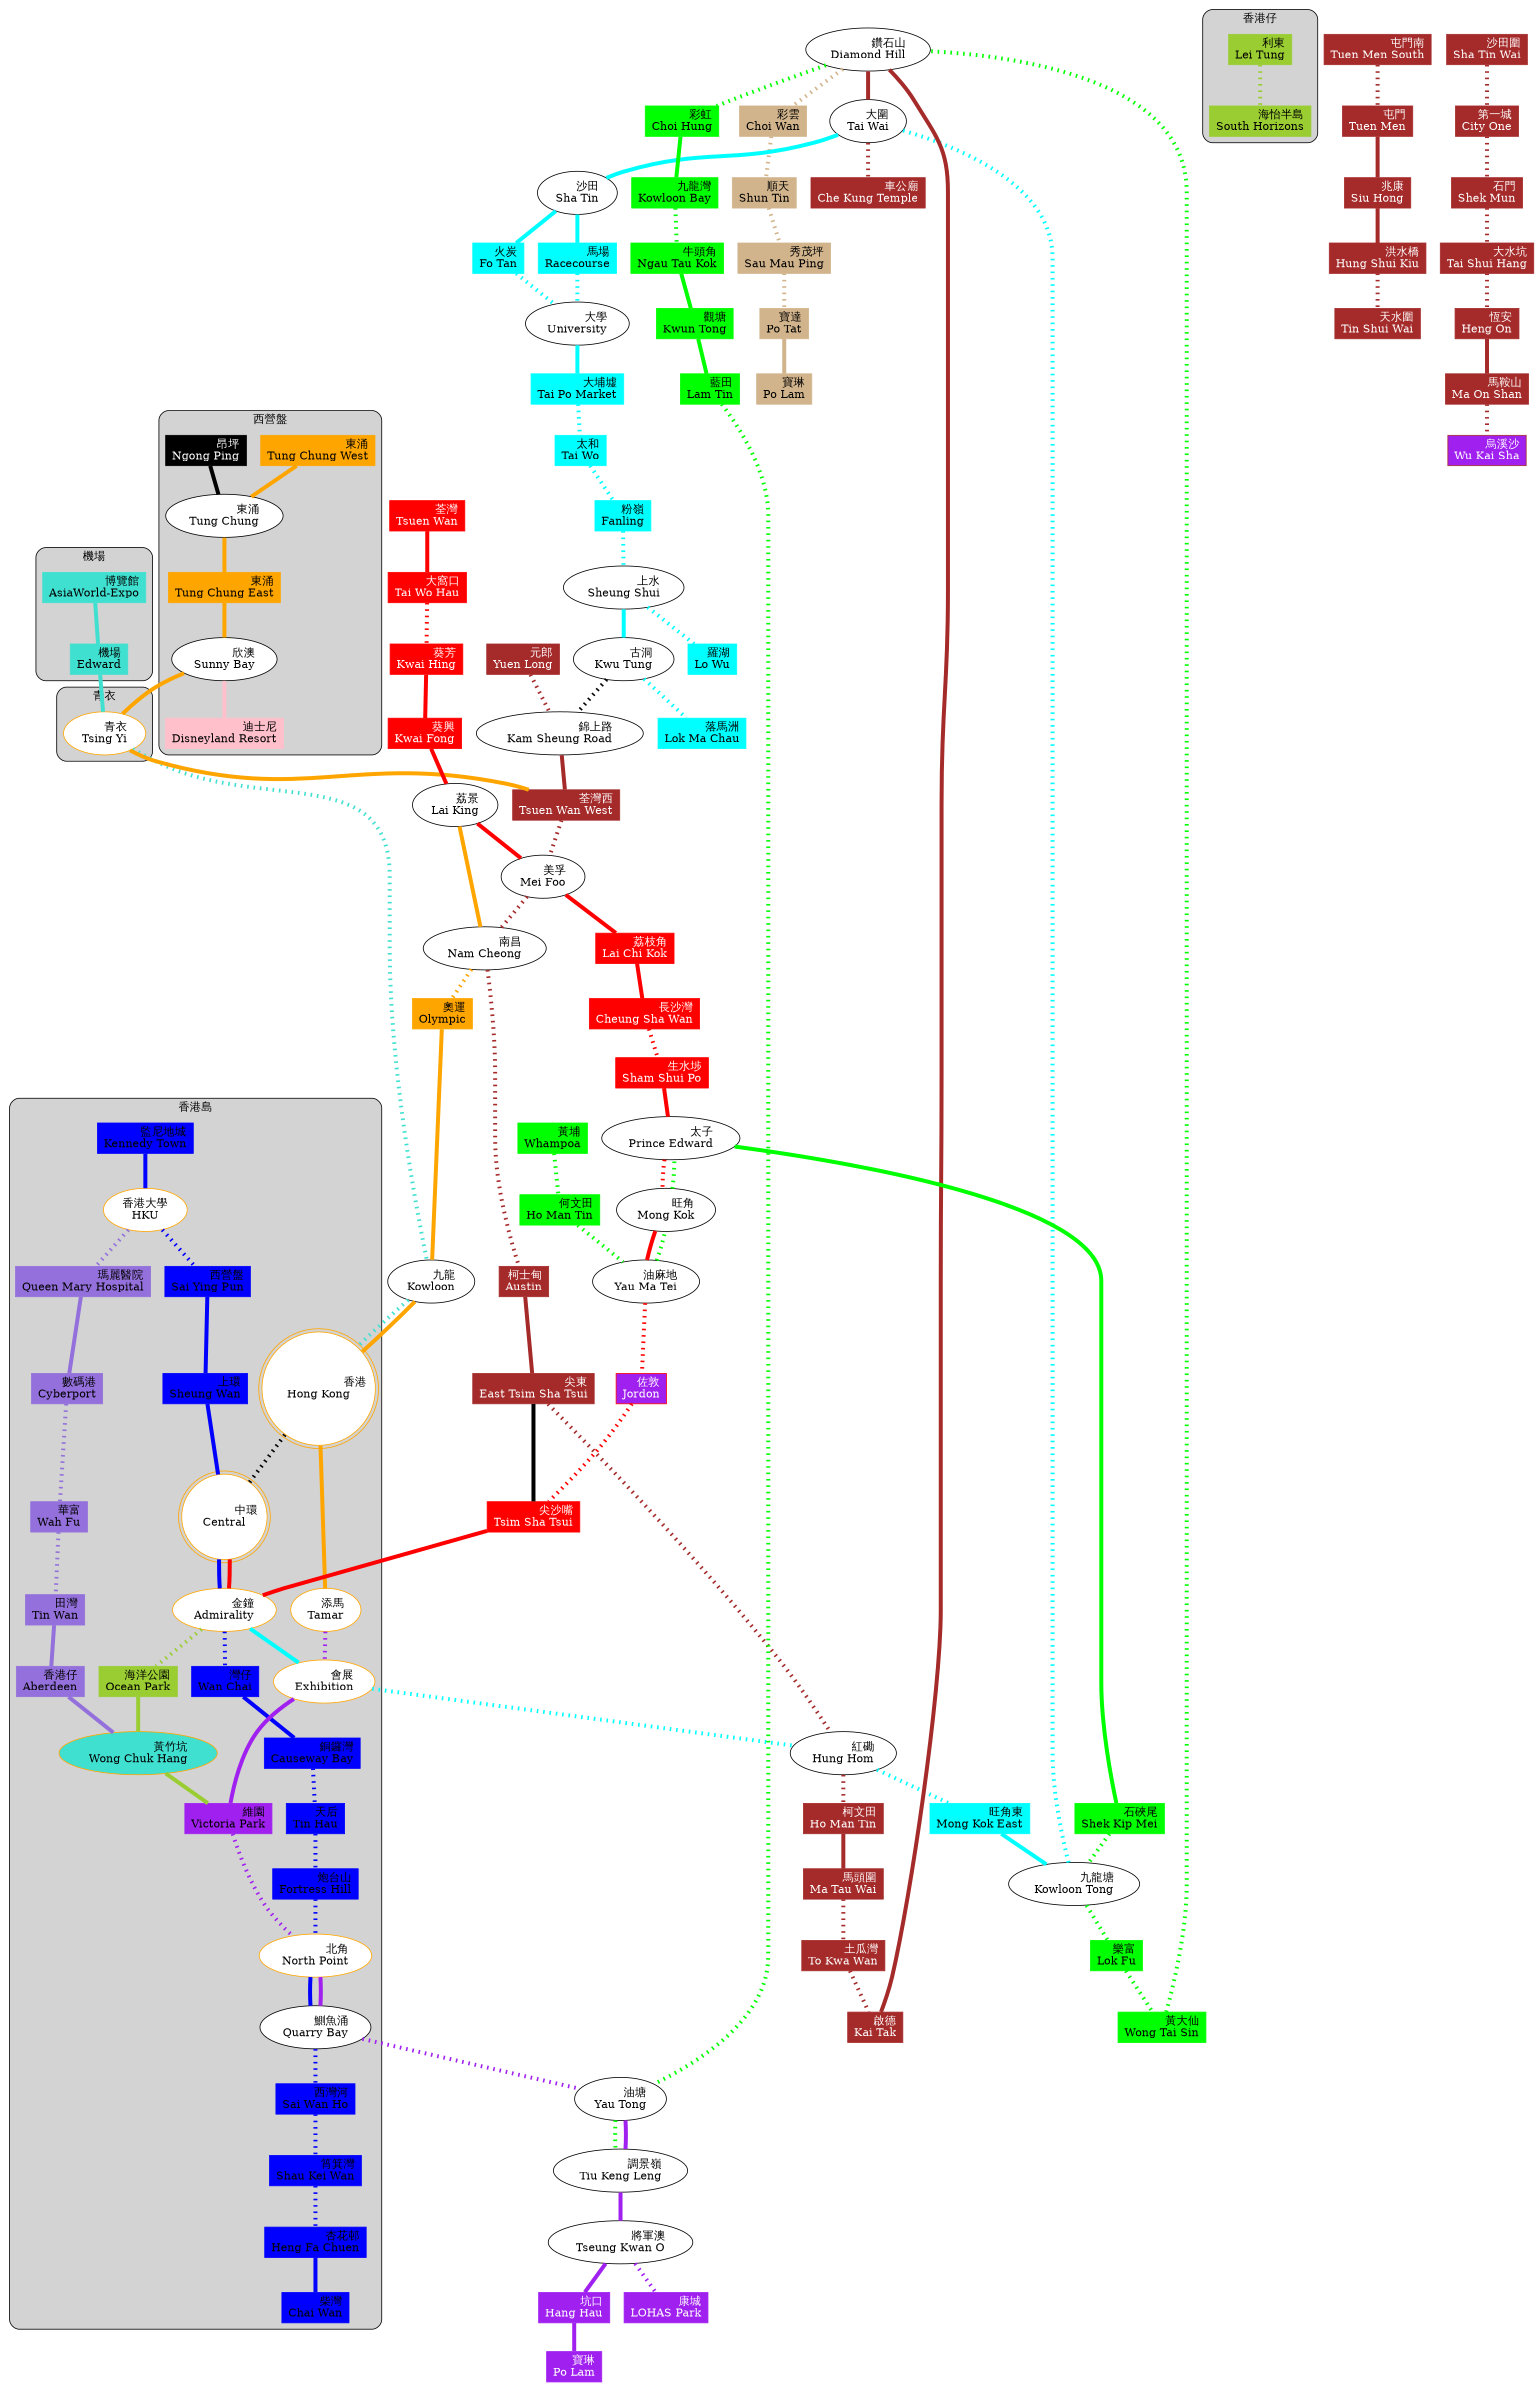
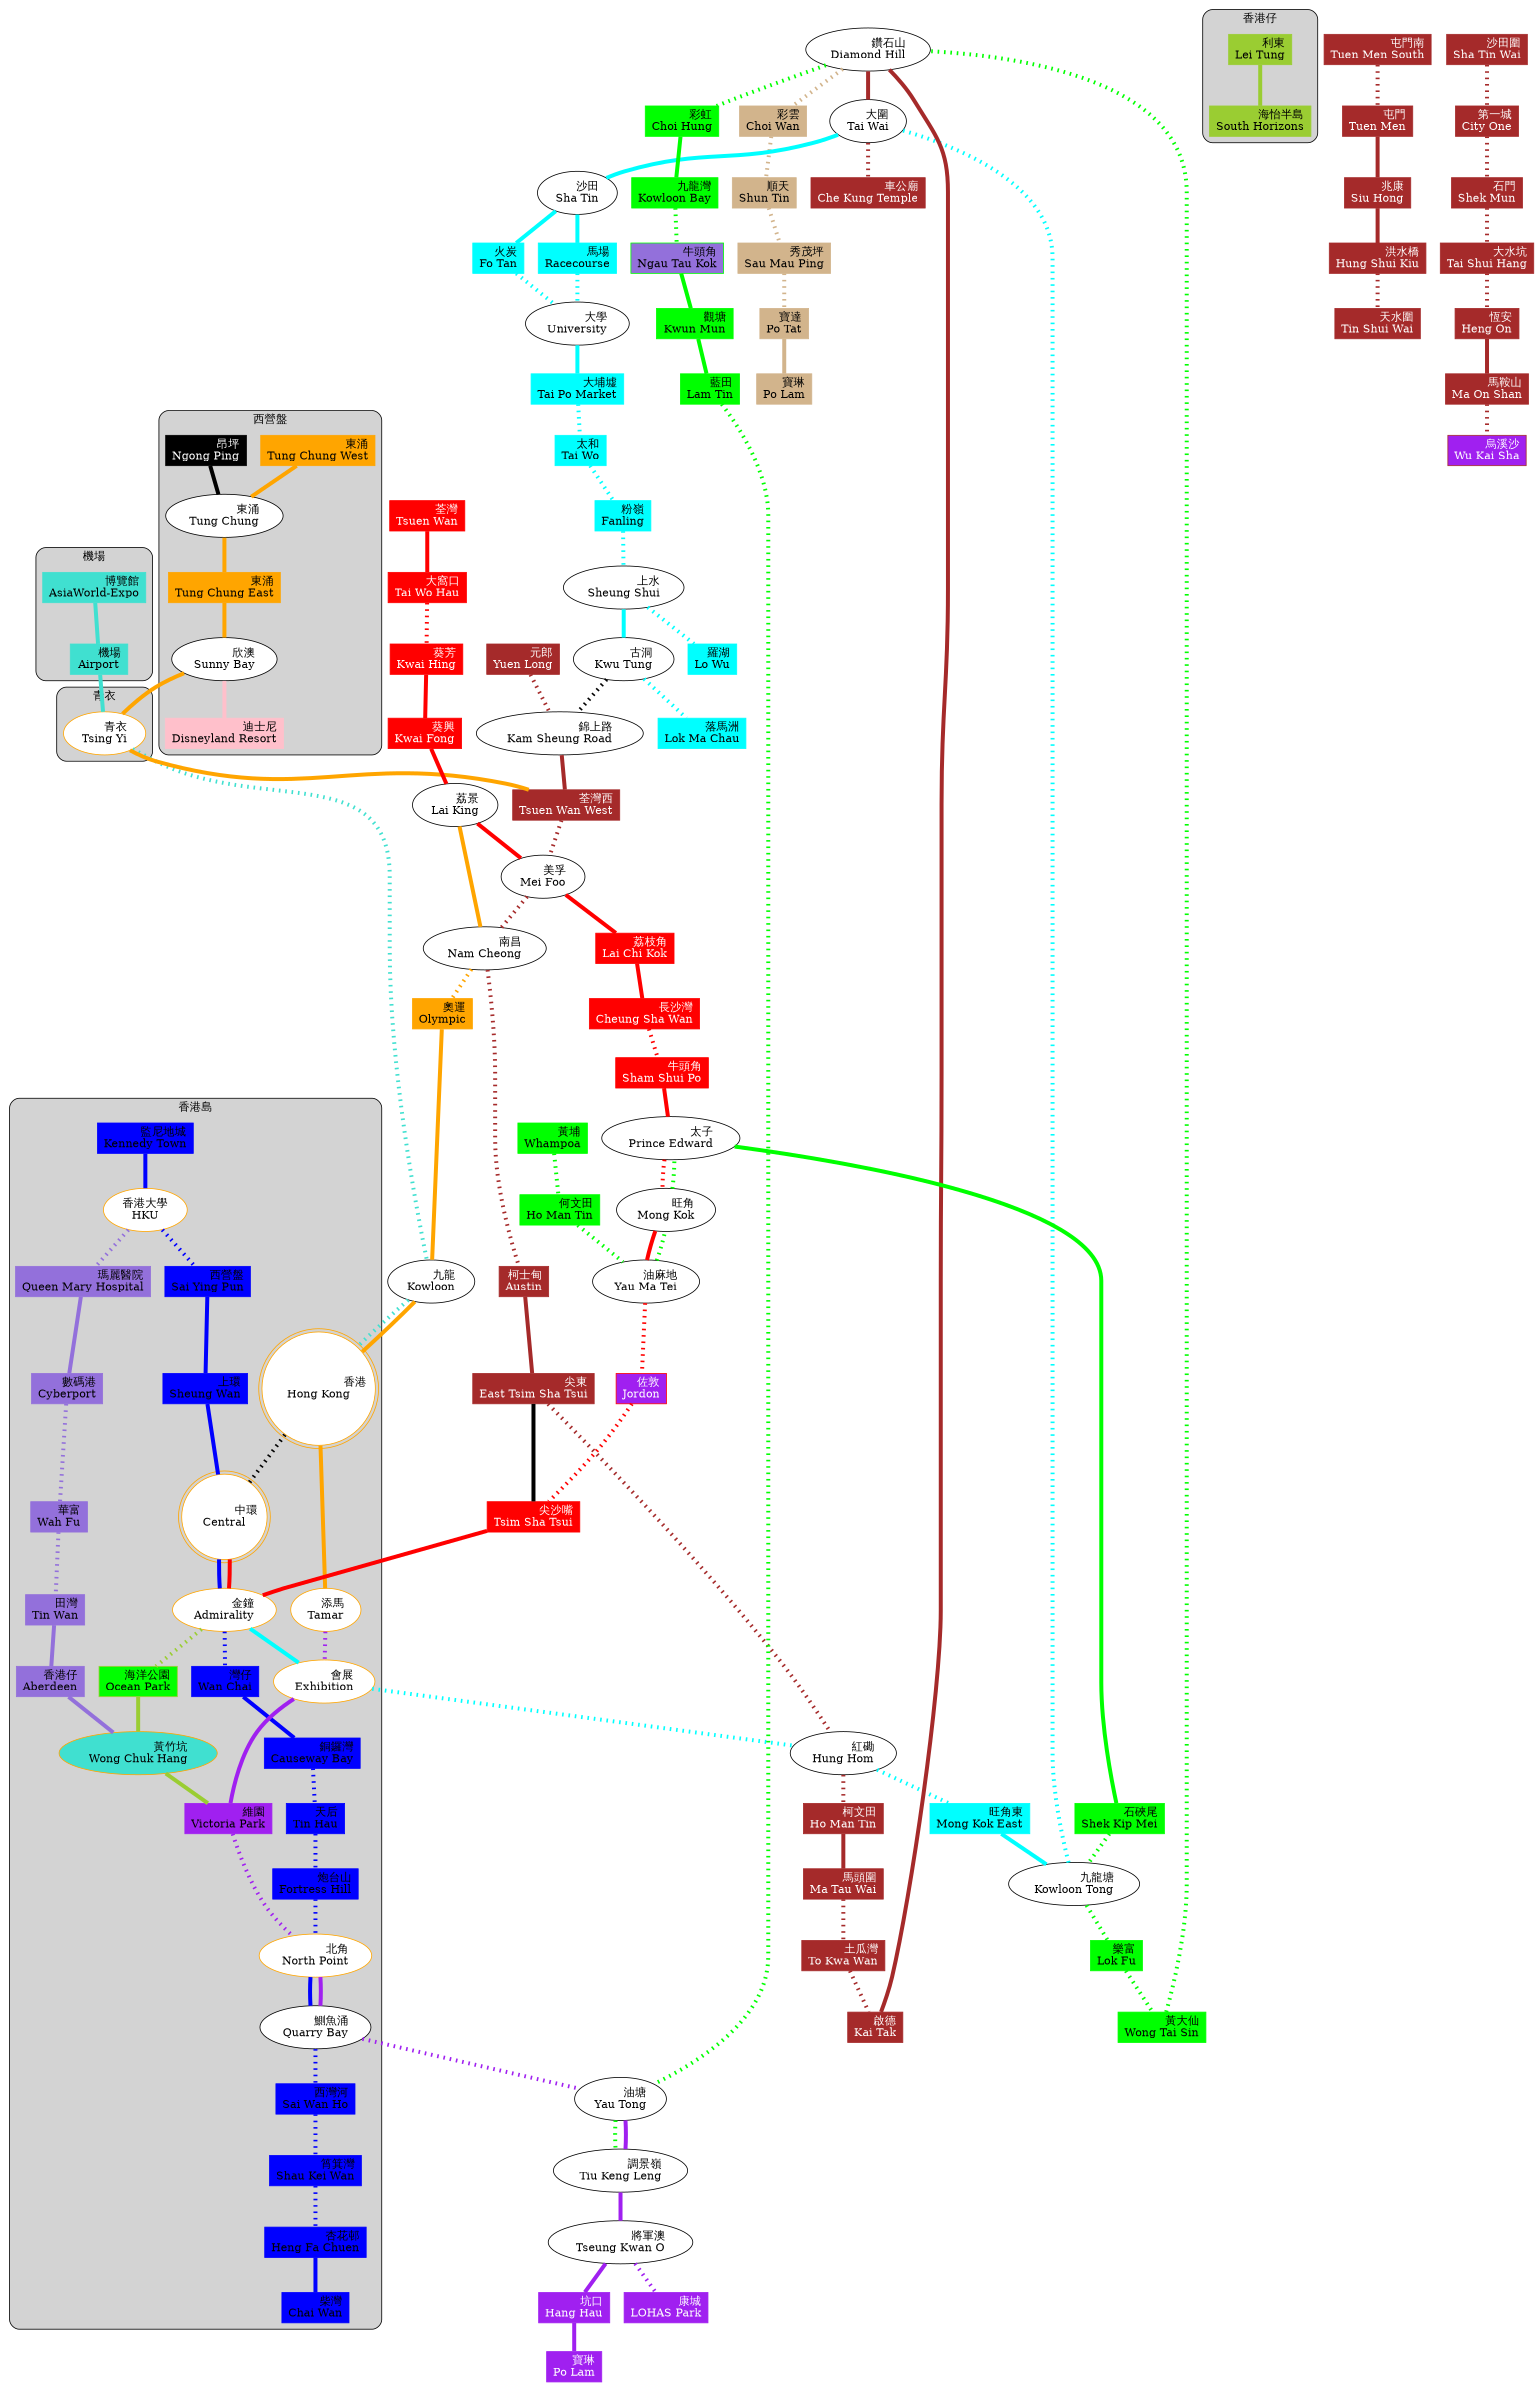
edge "利東 Lei Tung" -- "海怡半島 South Horizons": style dotted -> bold
node "牛頭角 Ngau Tau Kok": fillcolor green -> mediumpurple
node "觀塘 Kwun Tong": label "觀塘 Kwun Tong" -> "觀塘 Kwun Mun"
node "機場 Edward": label "機場 Edward" -> "機場 Airport"
node "生水埗 Sham Shui Po": label "生水埗 Sham Shui Po" -> "牛頭角 Sham Shui Po"
node "海洋公園 Ocean Park": fillcolor yellowgreen -> green
